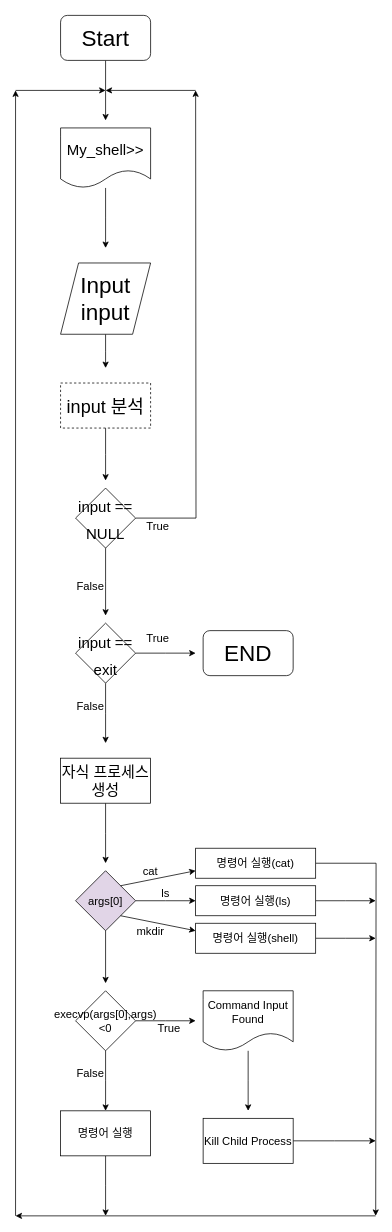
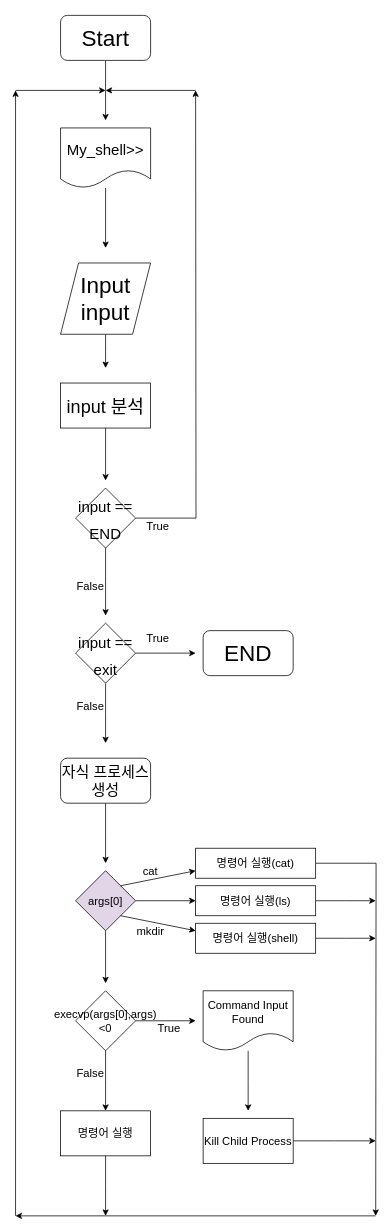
node "input 분석": style dashed -> solid
node "input == NULL": label "input == NULL" -> "input == END"
node "자식 프로세스 생성": shape rectangle -> rounded rectangle
node "ls": removed
